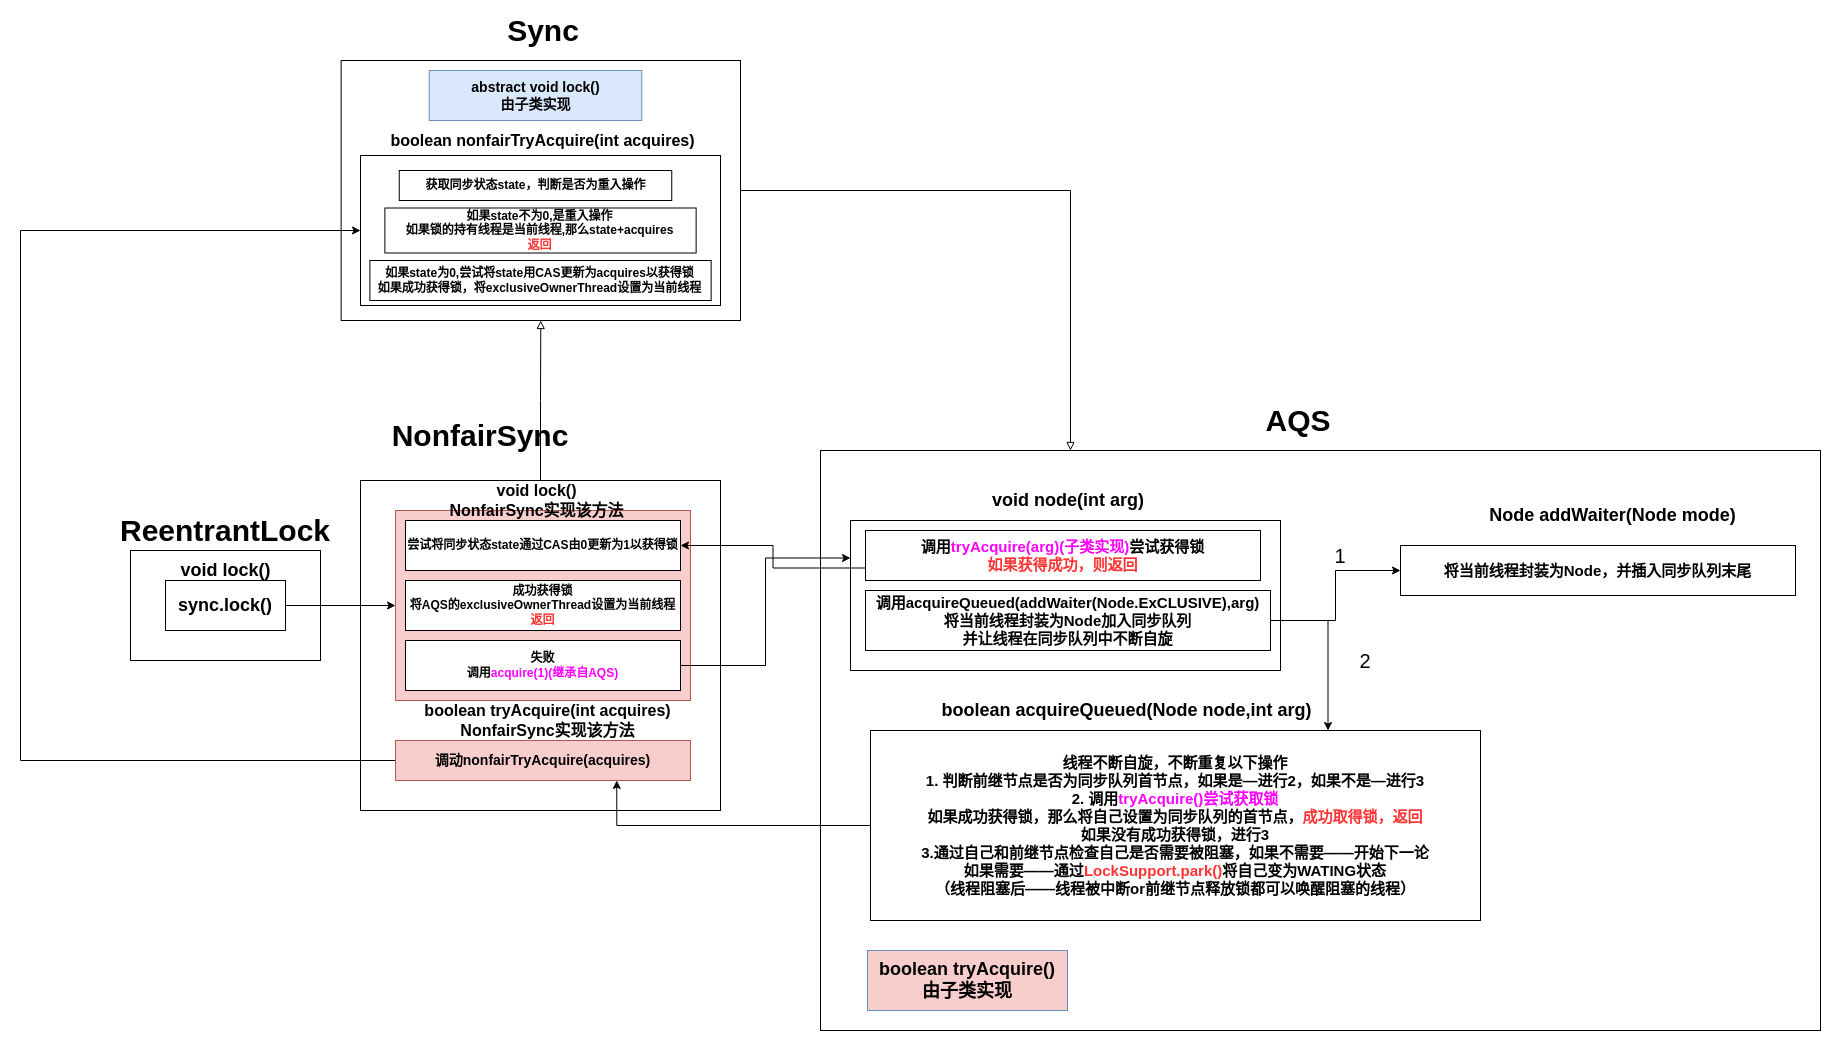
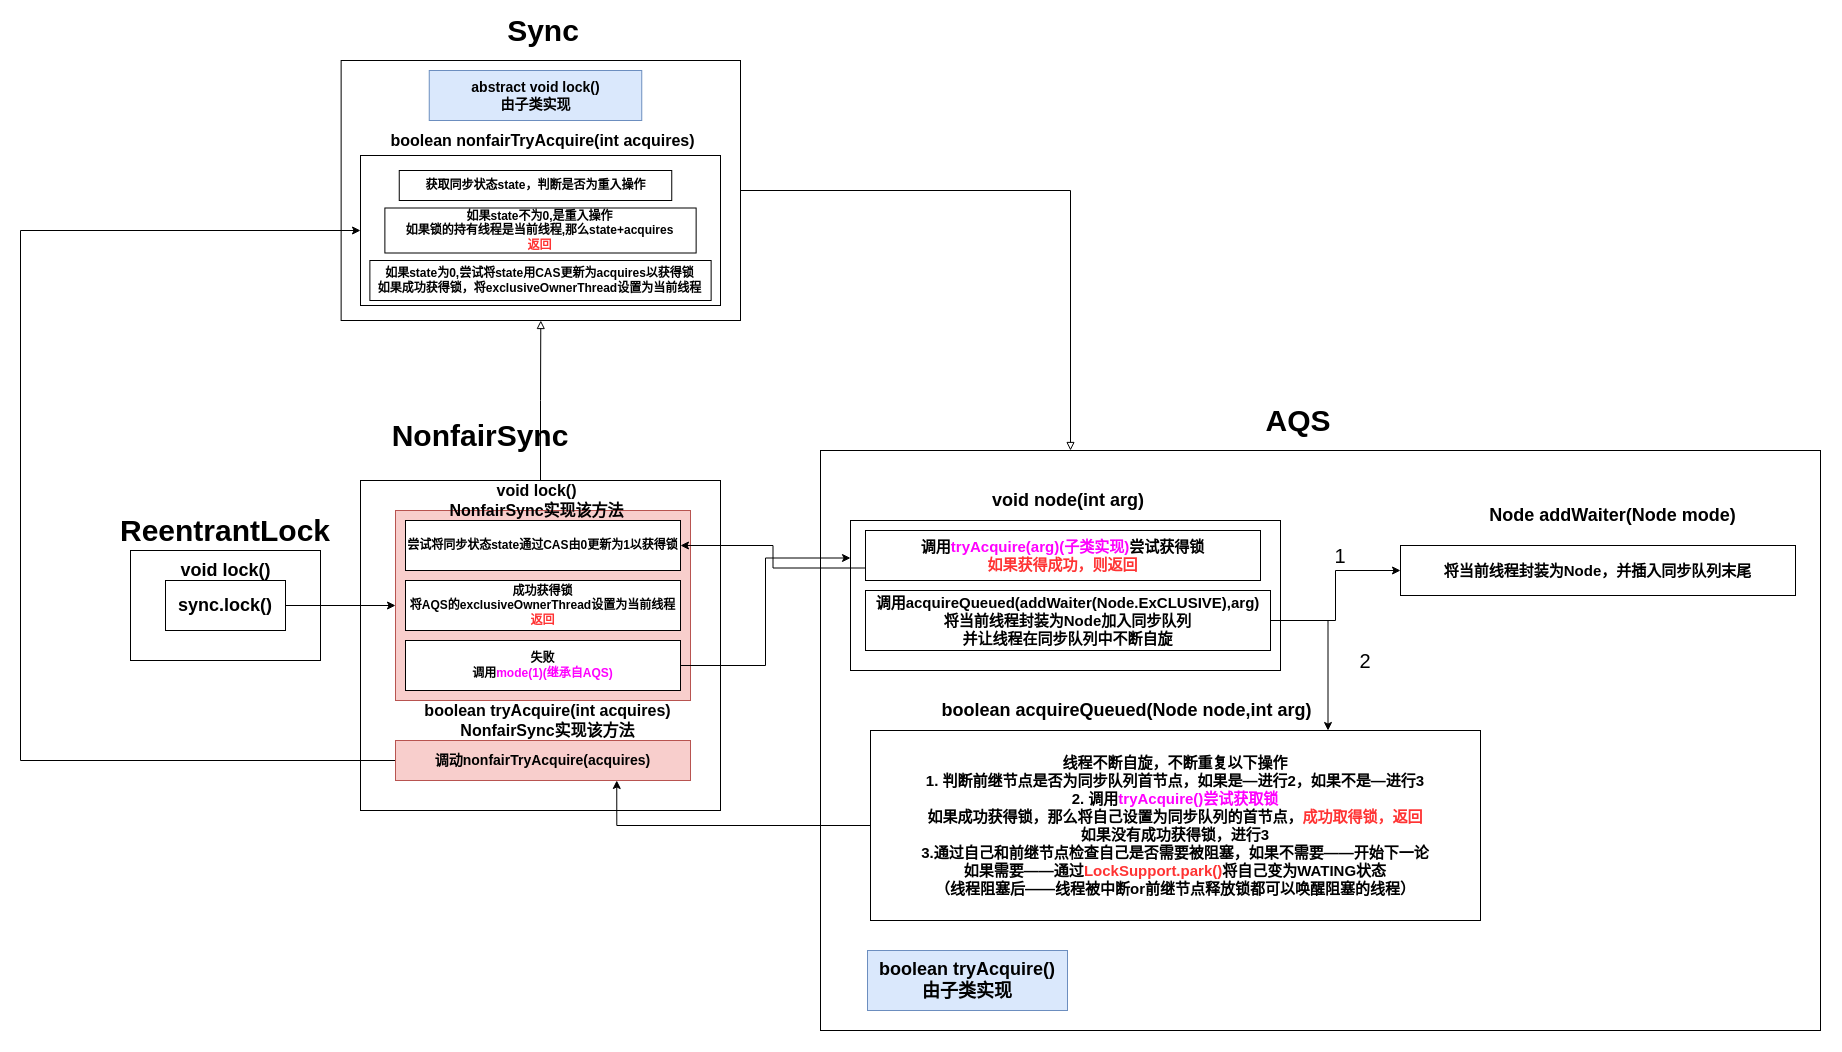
node "失败 调用acquire(1)(继承自AQS)": label "失败 调用acquire(1)(继承自AQS)" -> "失败 调用mode(1)(继承自AQS)"
node "boolean tryAcquire() 由子类实现": fillcolor #f8cecc -> #dae8fc
